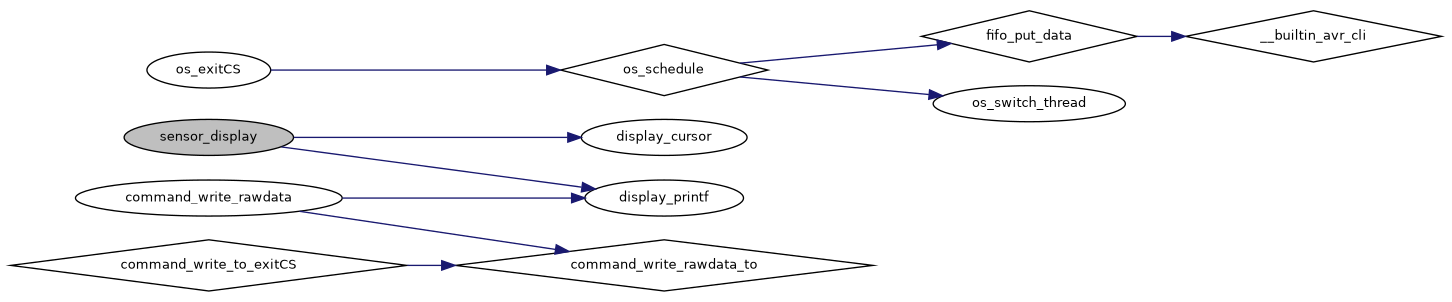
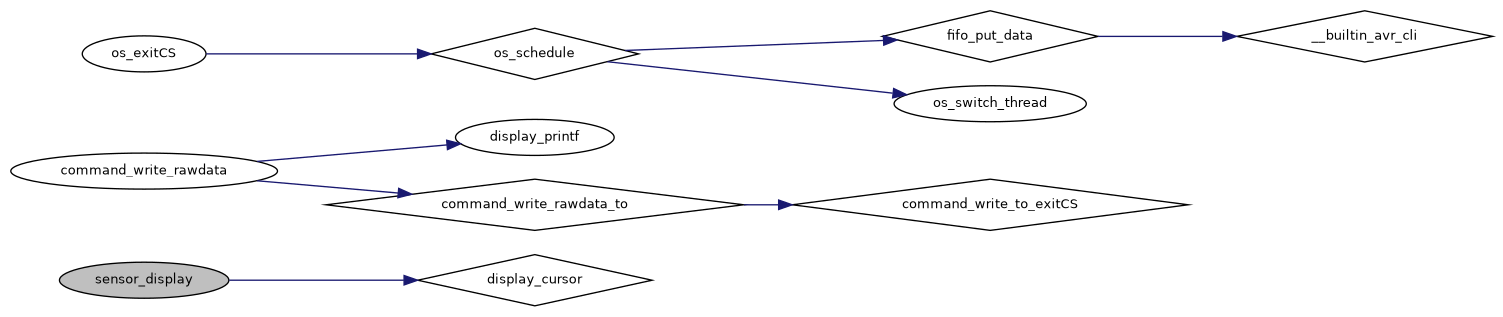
node "display_cursor": shape ellipse -> diamond
edge "sensor_display" -> "display_printf": removed
edge "command_write_to_exitCS" -> "command_write_rawdata_to": reversed
